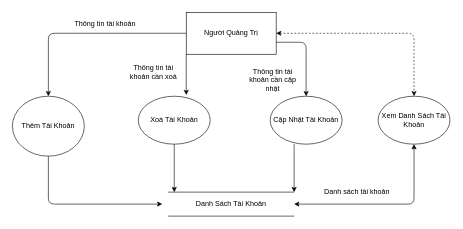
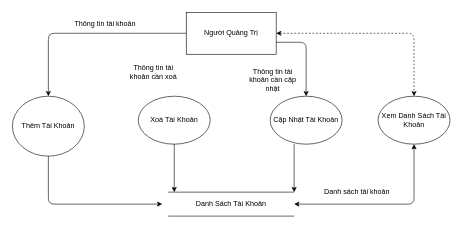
edge "Người Quảng Trị" -> "Xoá Tài Khoản": removed
